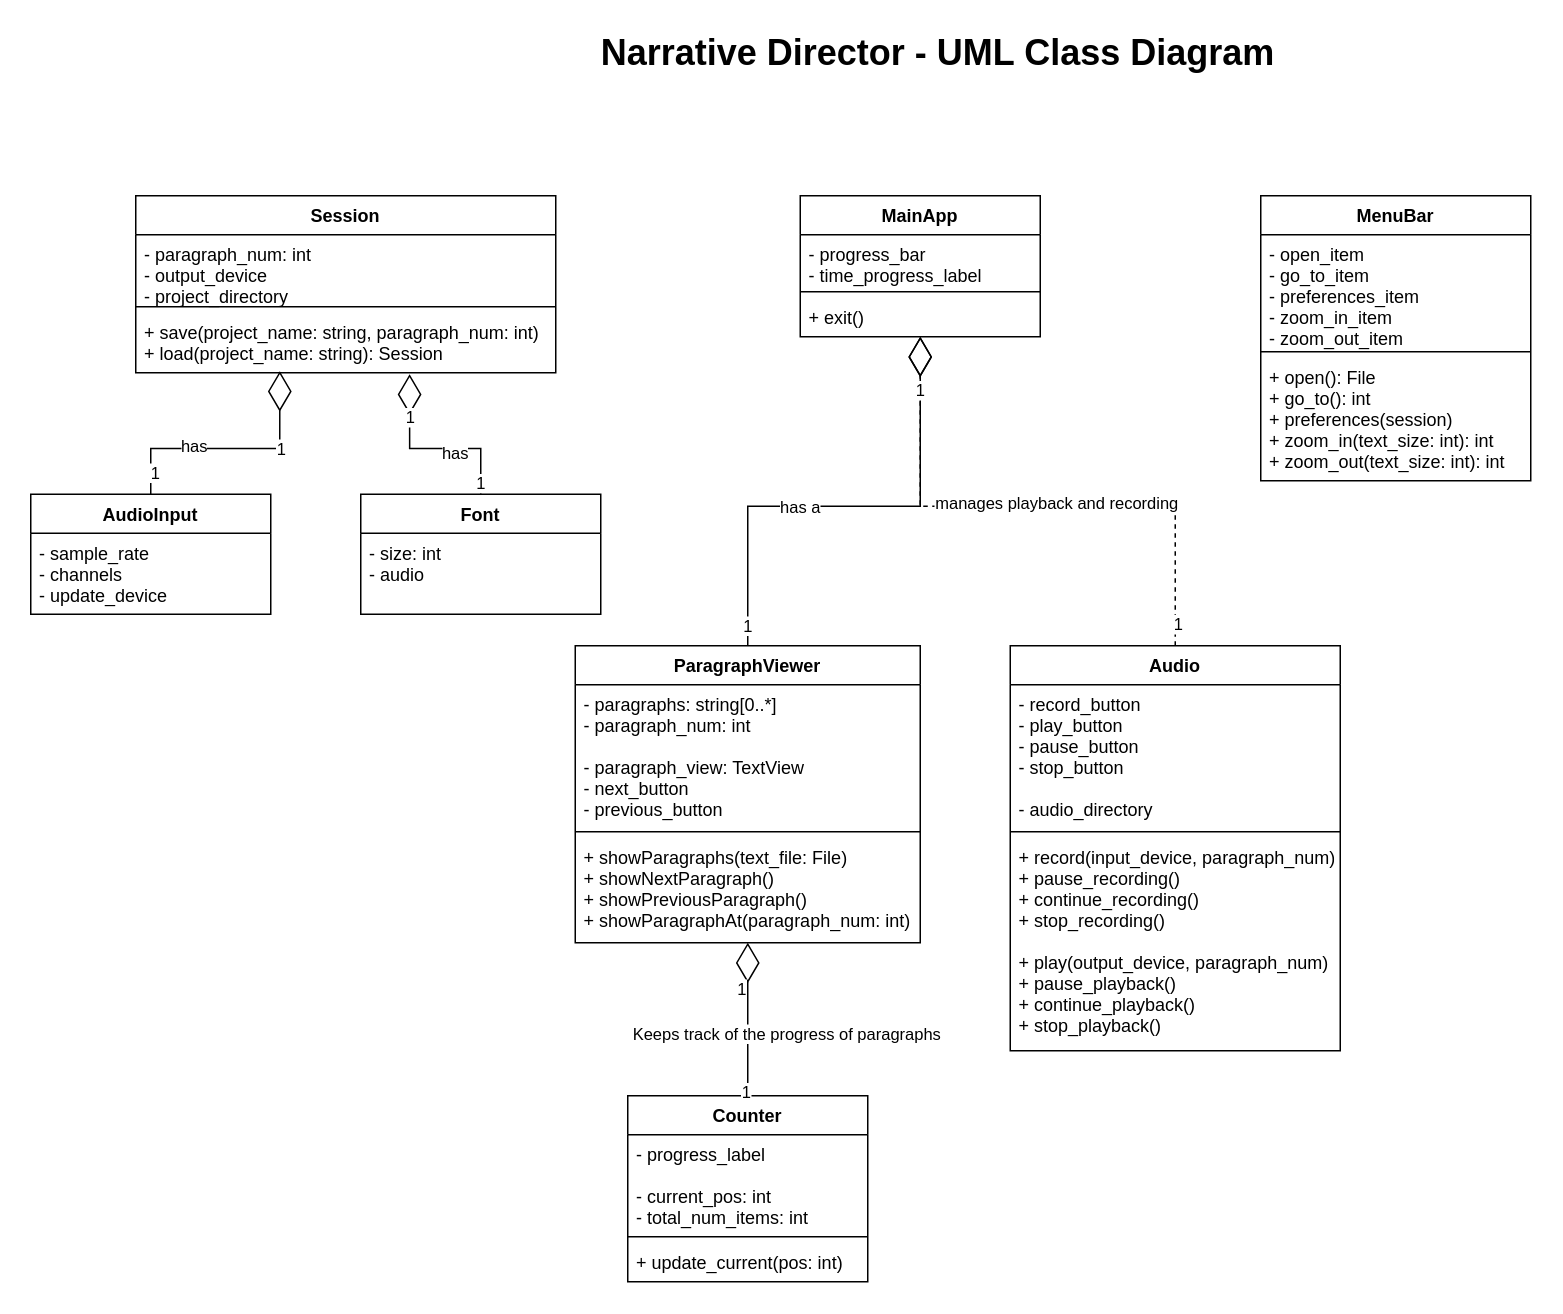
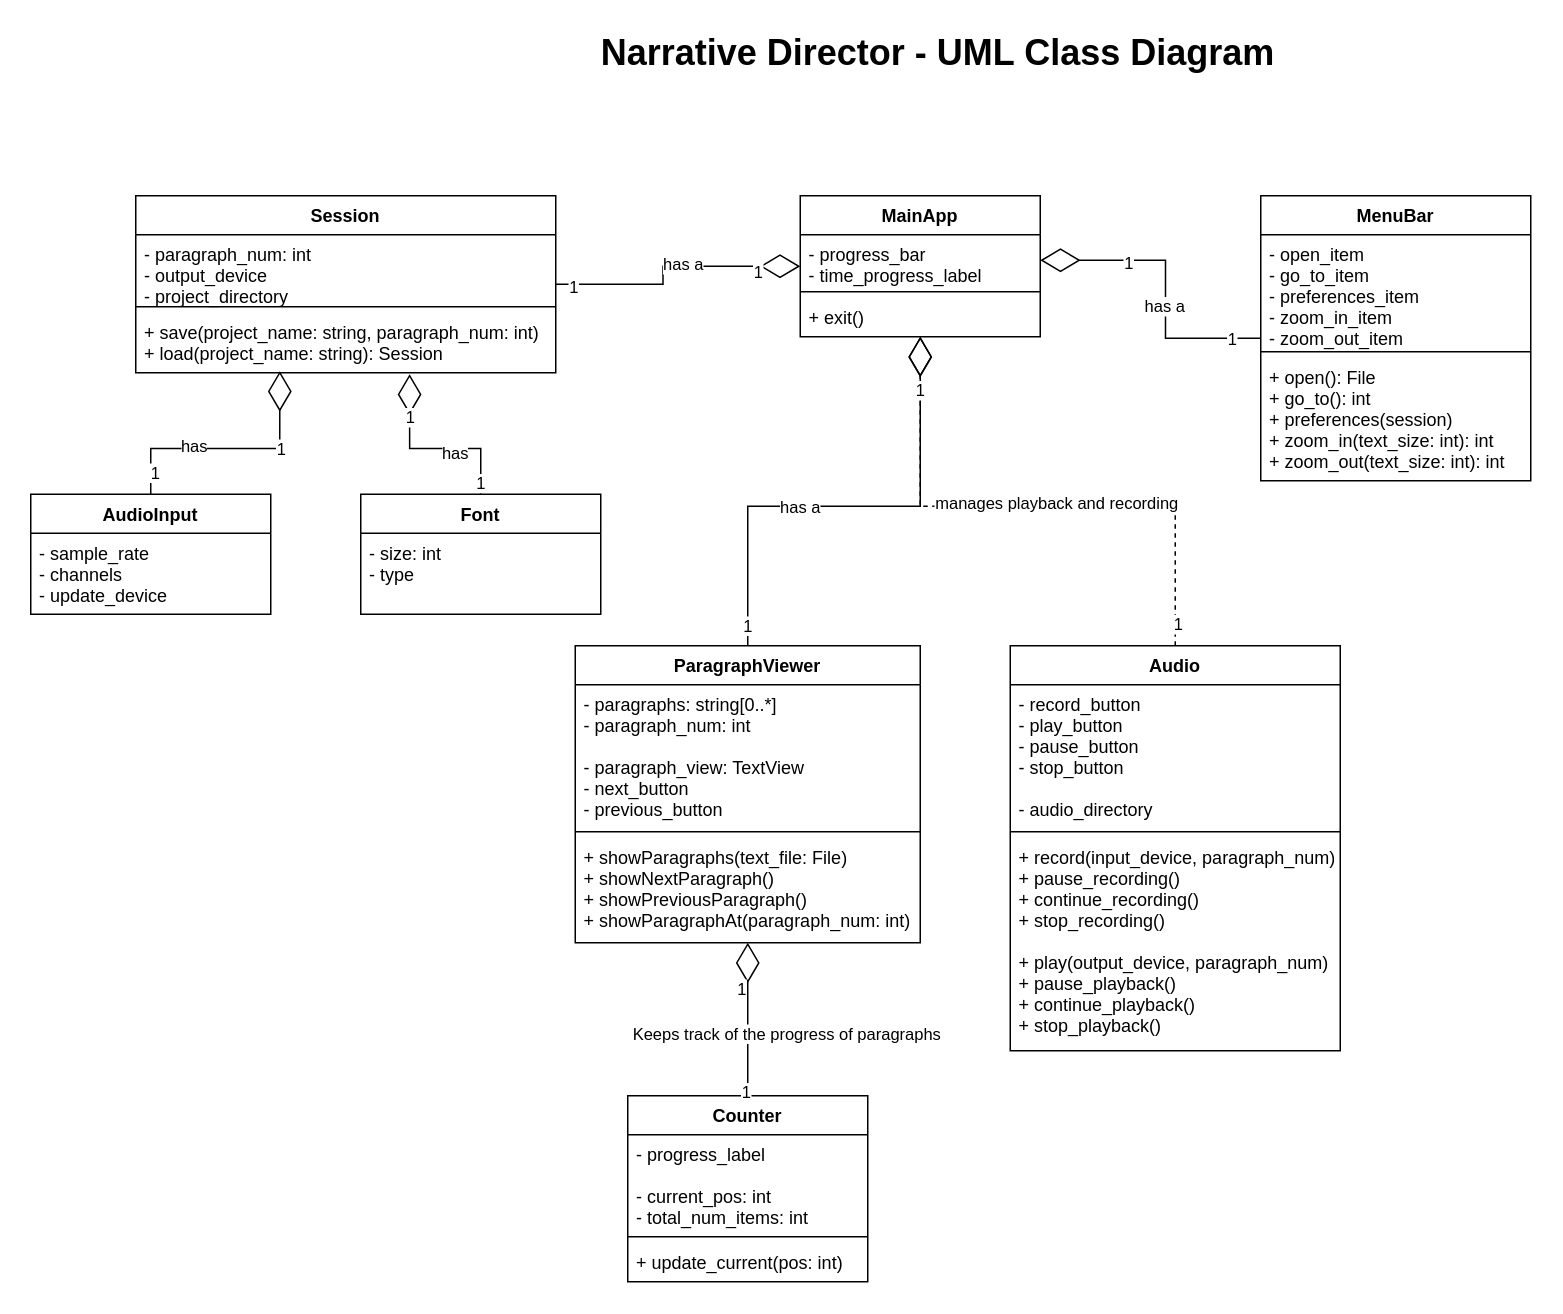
edge "Session" -> "MainApp": added, labels "1", "has a", "1"
edge "MenuBar" -> "- progress_bar - time_progress_label": added, labels "1", "has a", "1"
node "- size: int - audio": label "- size: int - audio" -> "- size: int - type"
